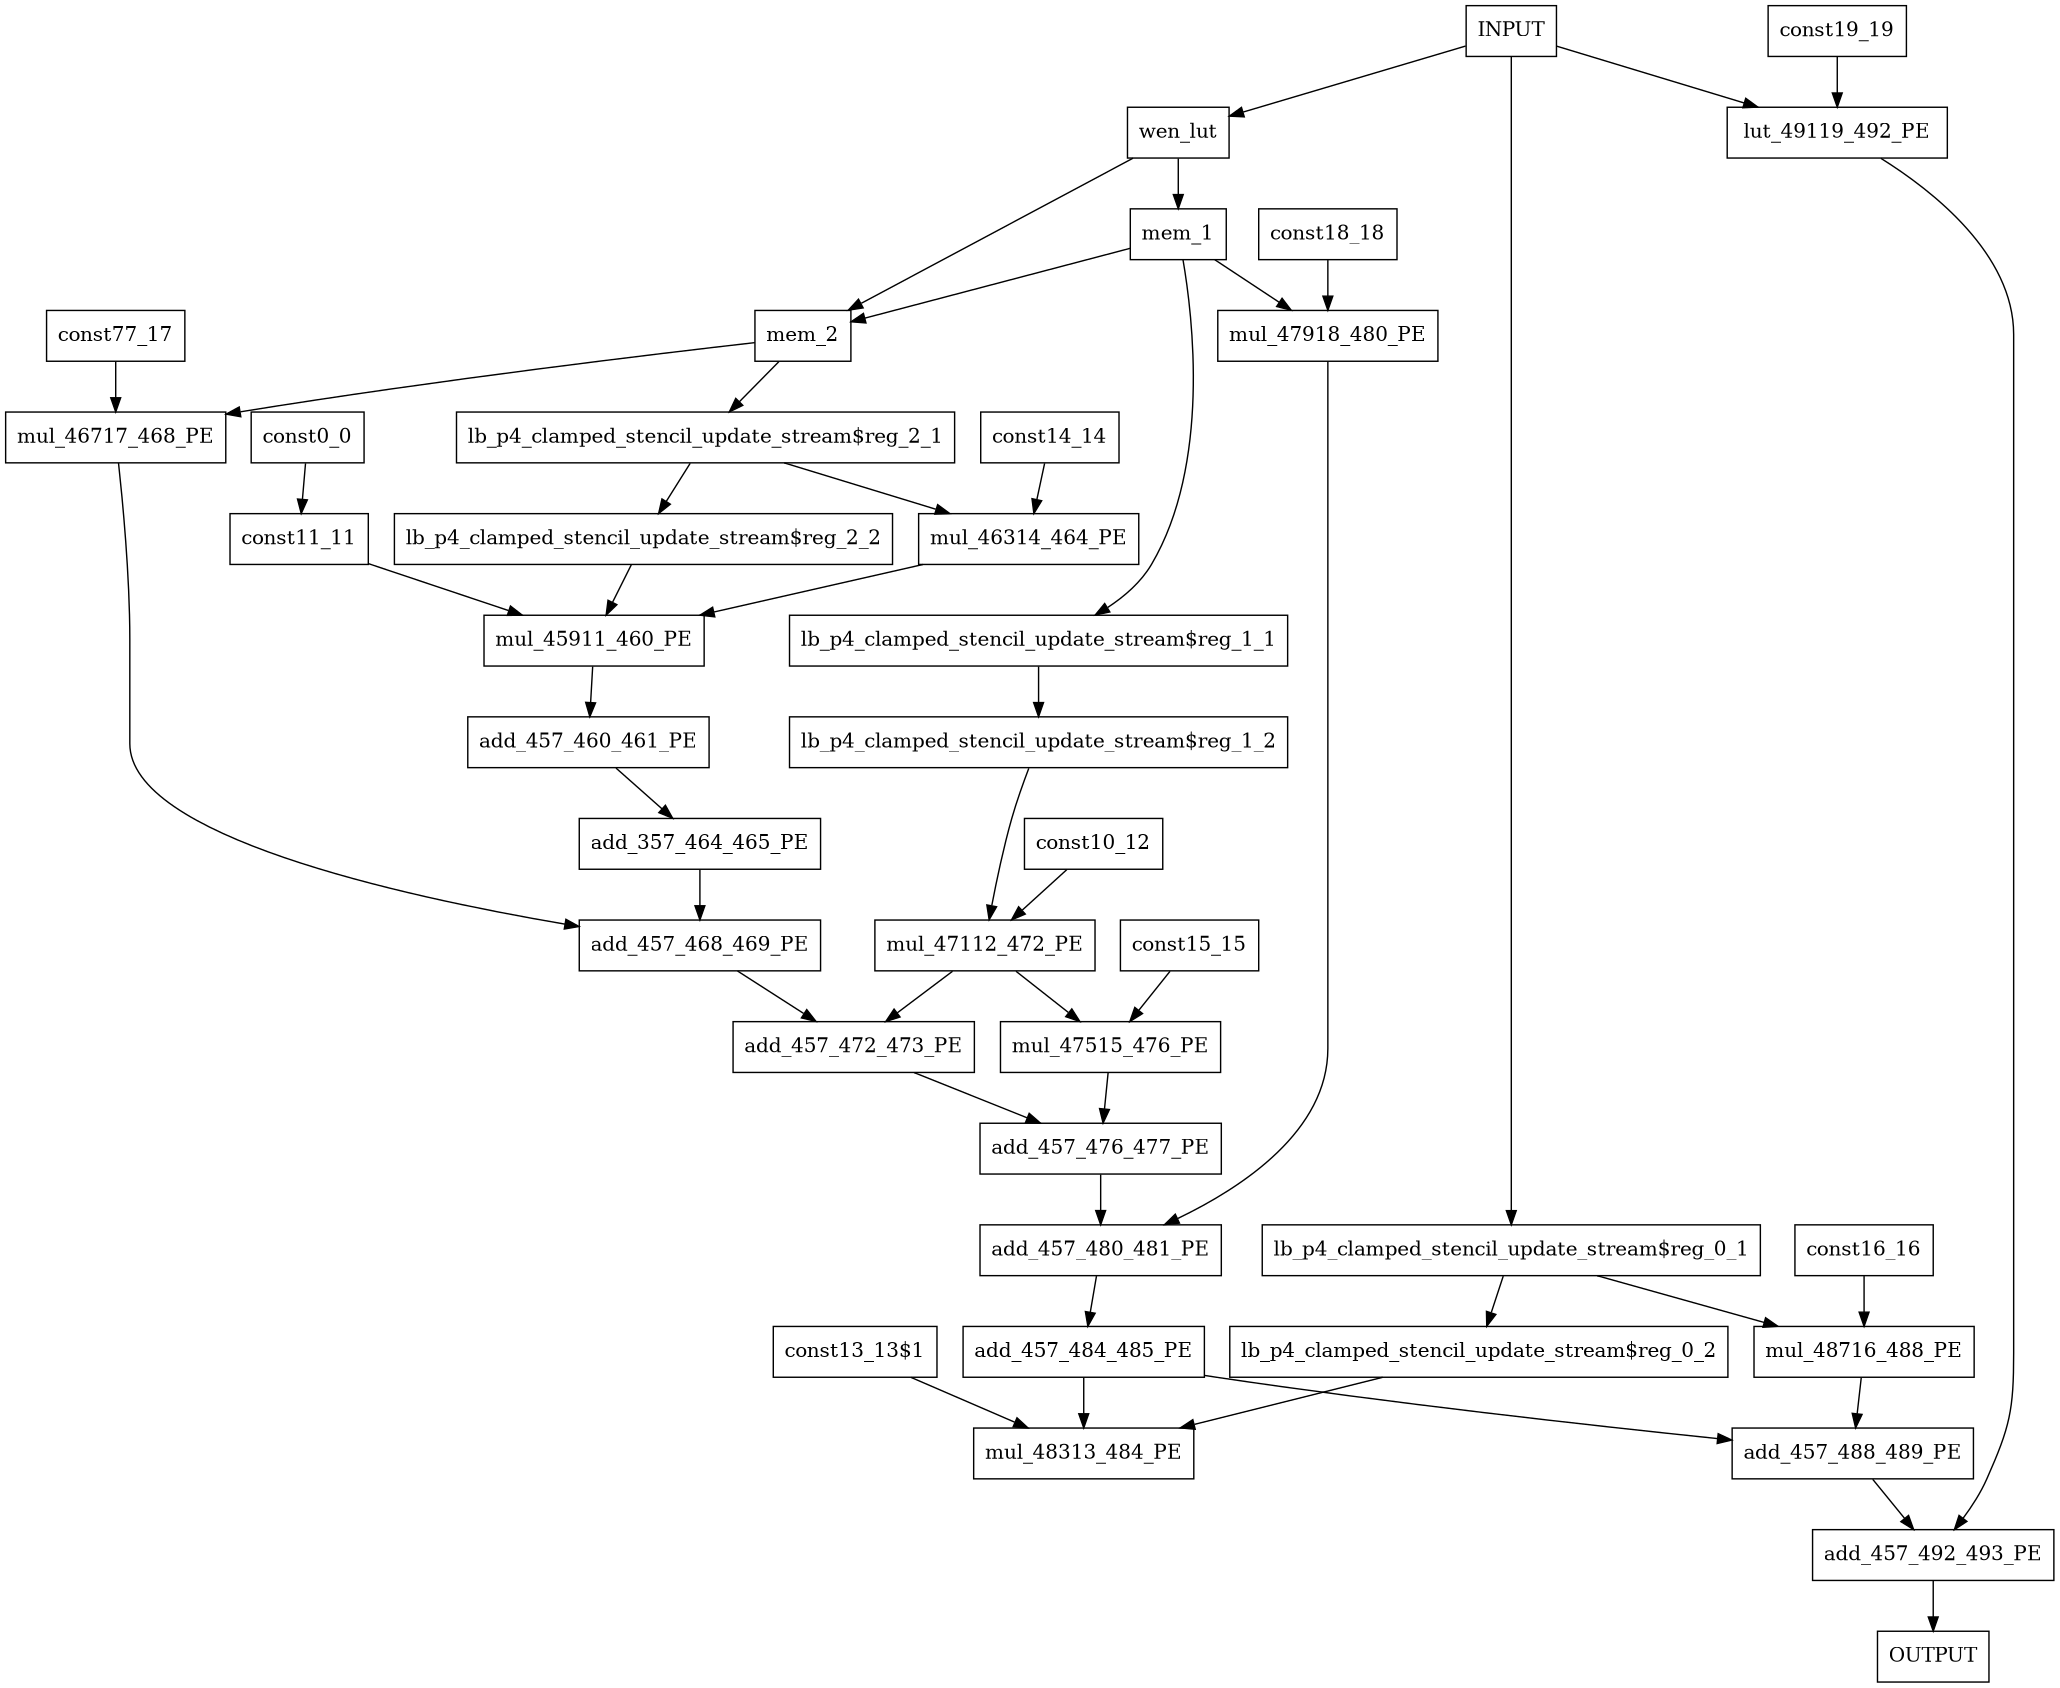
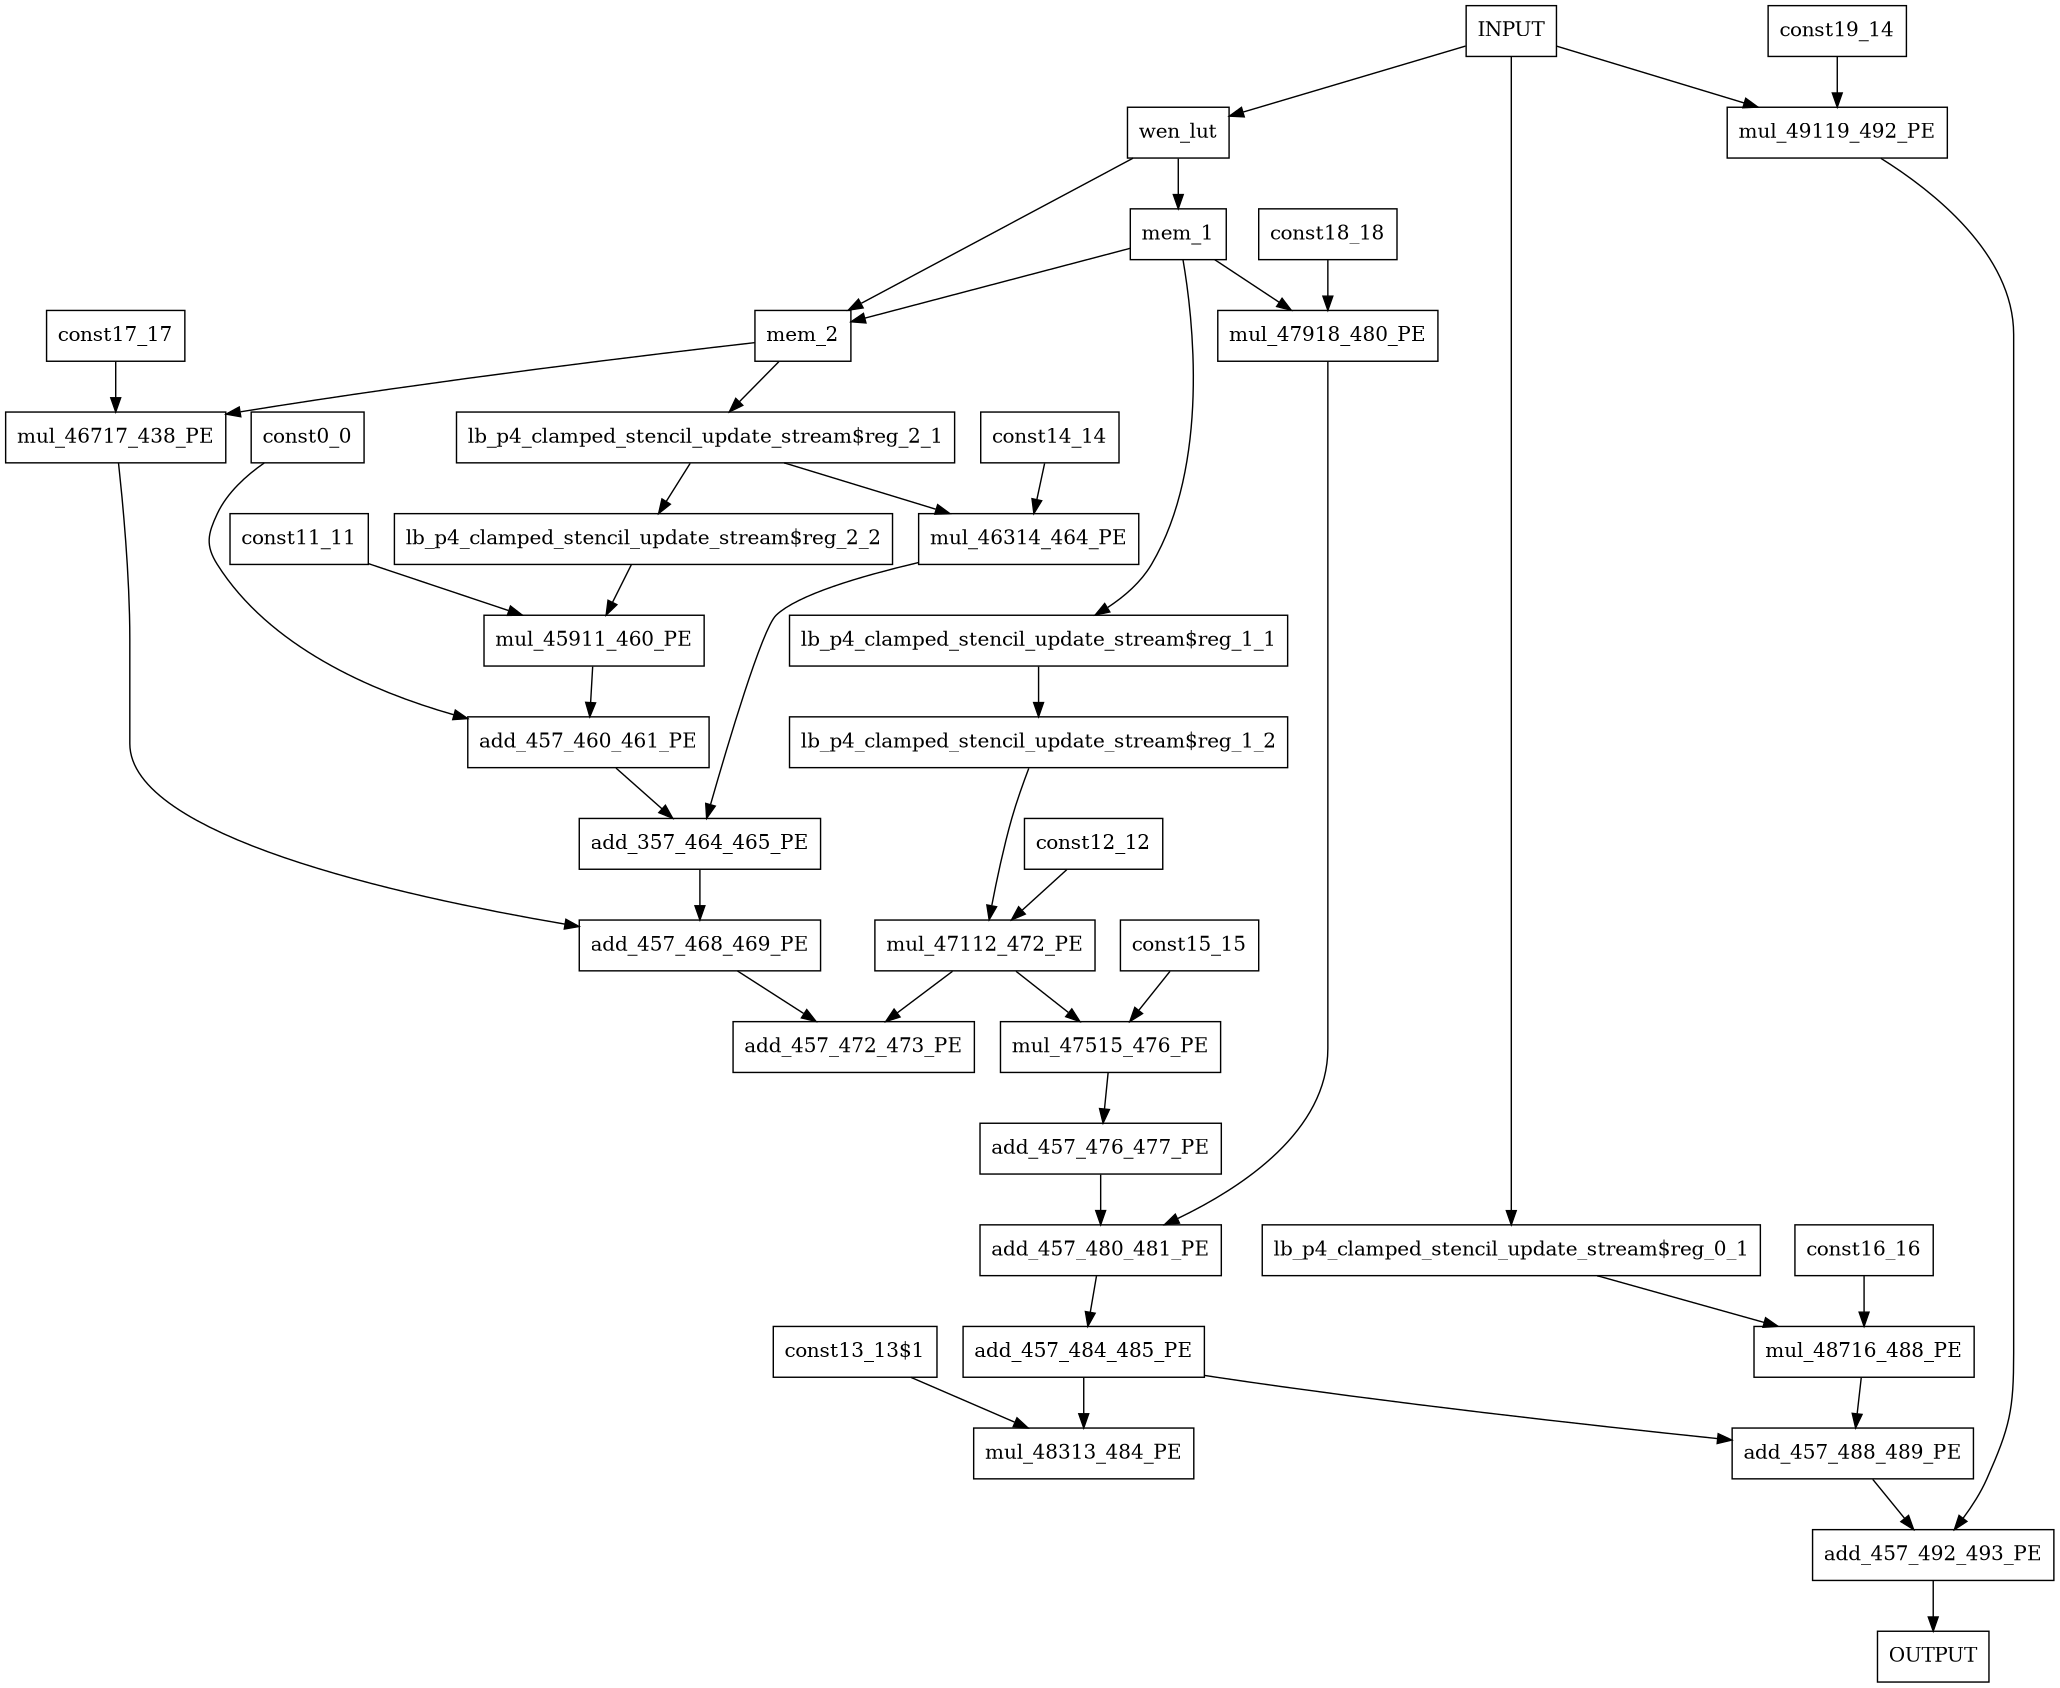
node "const19_19": label "const19_19" -> "const19_14"
node "lut_49119_492_PE": label "lut_49119_492_PE" -> "mul_49119_492_PE"
node "const77_17": label "const77_17" -> "const17_17"
node "mul_46717_468_PE": label "mul_46717_468_PE" -> "mul_46717_438_PE"
edge "const0_0" -> "const11_11": now "const0_0" -> "add_457_460_461_PE"
edge "mul_46314_464_PE" -> "mul_45911_460_PE": now "mul_46314_464_PE" -> "add_357_464_465_PE"
node "const10_12": label "const10_12" -> "const12_12"
edge "add_457_472_473_PE" -> "add_457_476_477_PE": removed
node "lb_p4_clamped_stencil_update_stream$reg_0_2": removed
